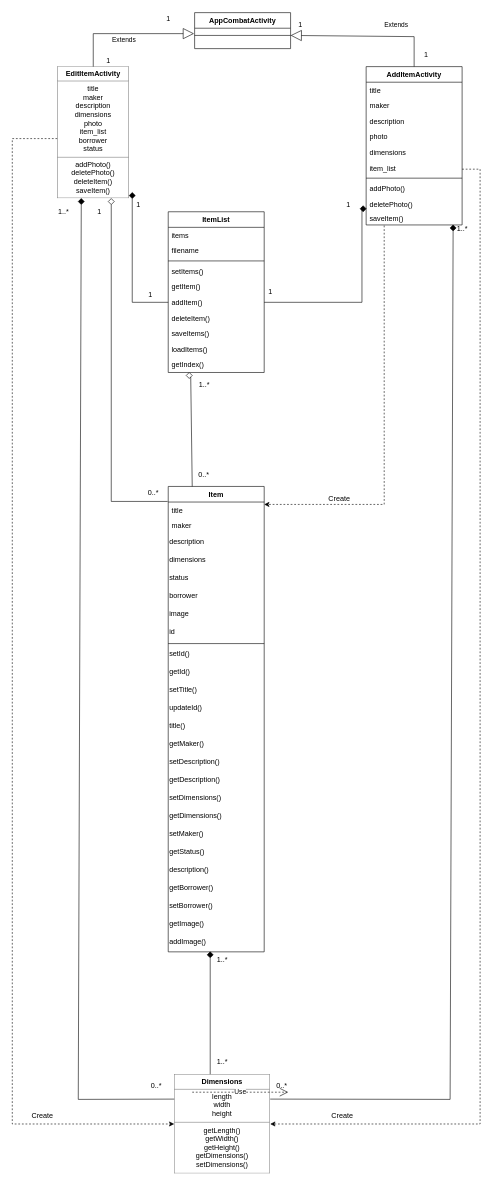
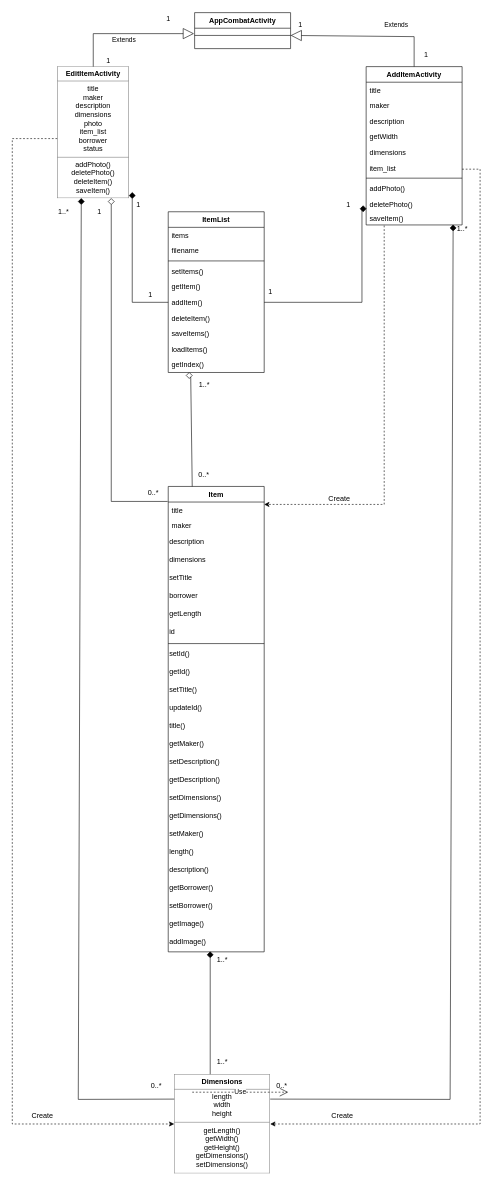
node "photo": label "photo" -> "getWidth"
node "status": label "status" -> "setTitle"
node "image": label "image" -> "getLength"
node "getStatus()": label "getStatus()" -> "length()"
